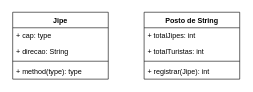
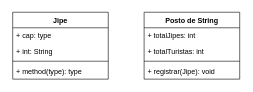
node "+ direcao: String": label "+ direcao: String" -> "+ int: String"
node "+ registrar(Jipe): int": label "+ registrar(Jipe): int" -> "+ registrar(Jipe): void"
